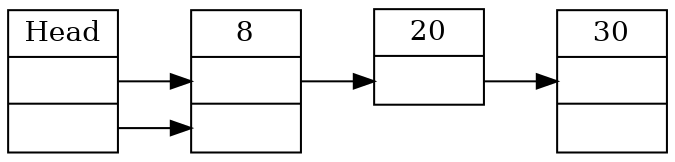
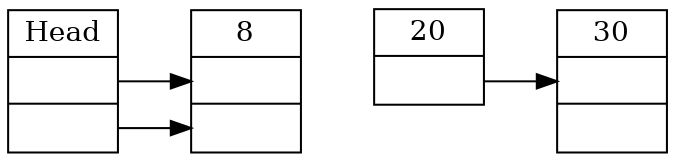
edge "8" -> "20": removed
